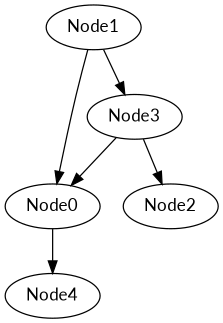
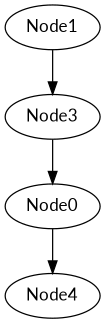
edge "Node1" -> "Node0": removed
node "Node2": removed
